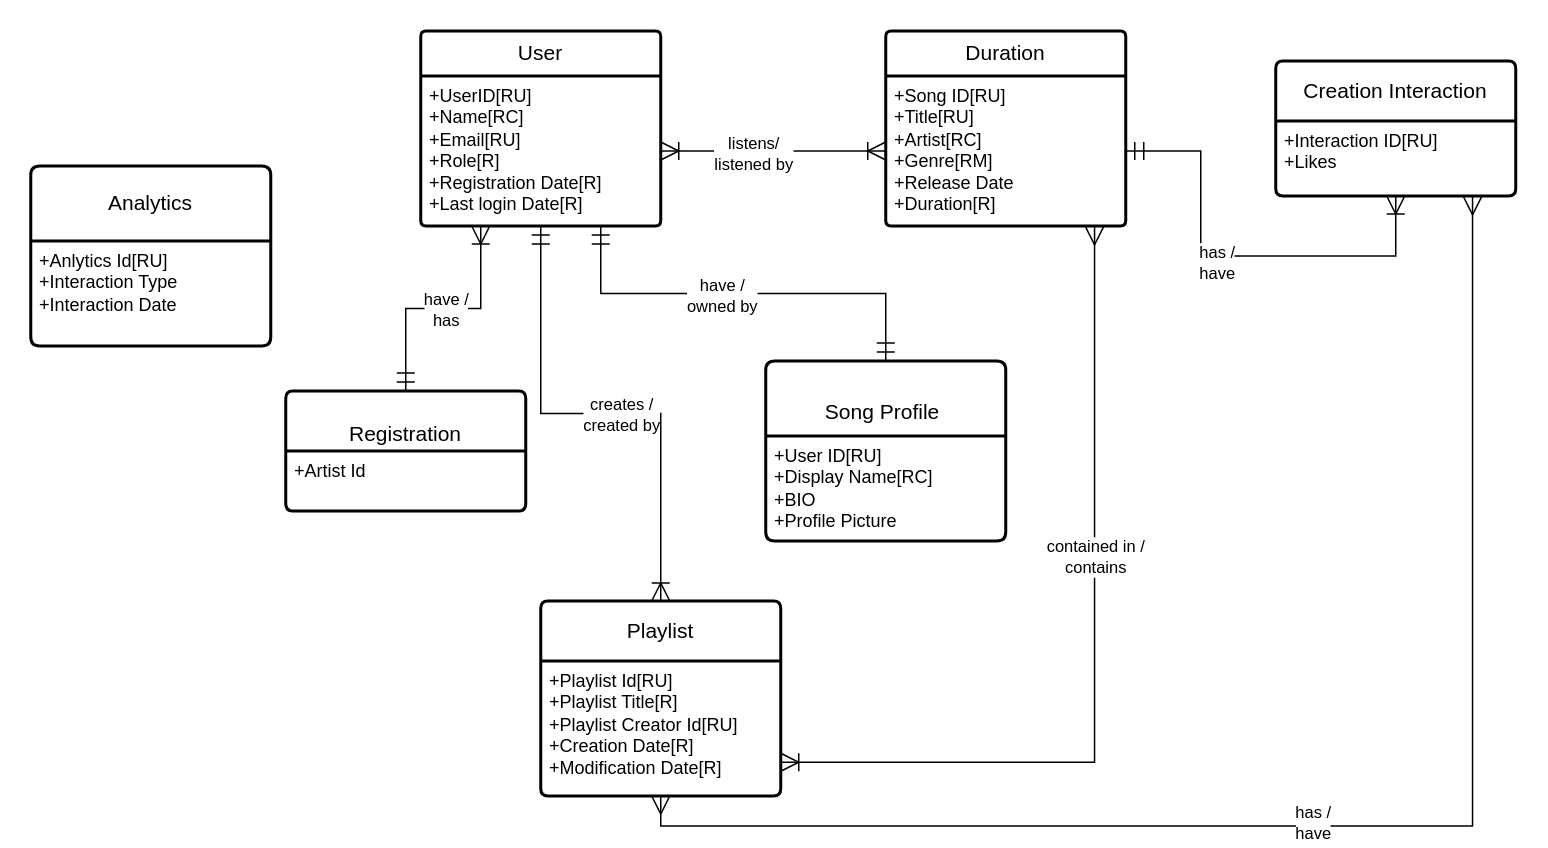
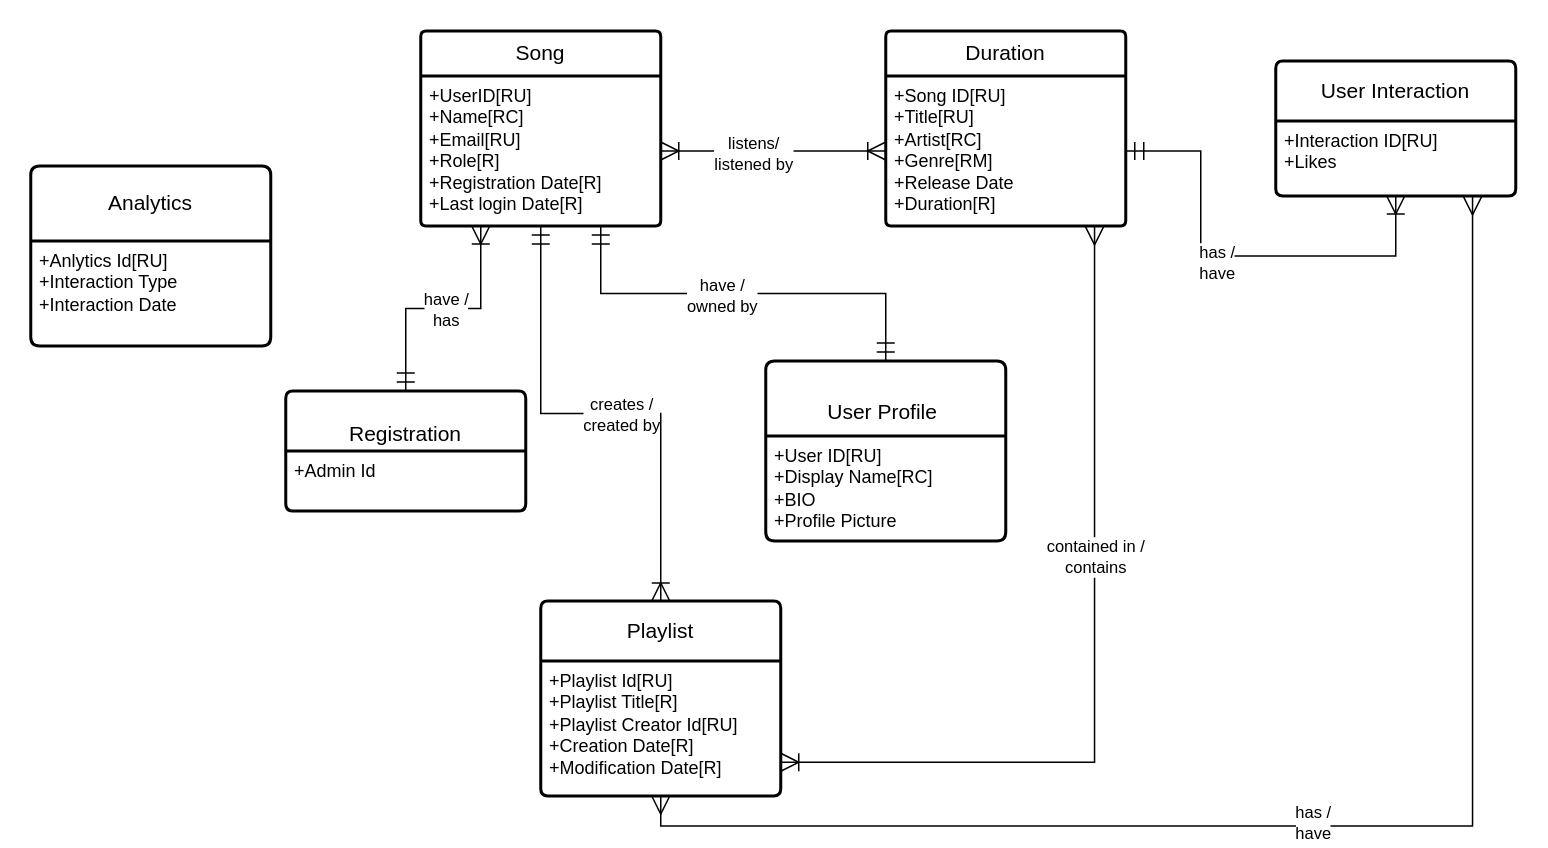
node "User": label "User" -> "Song"
node "Creation Interaction": label "Creation Interaction" -> "User Interaction"
node "Song Profile": label "Song Profile" -> "User Profile"
node "+Artist Id": label "+Artist Id" -> "+Admin Id"
